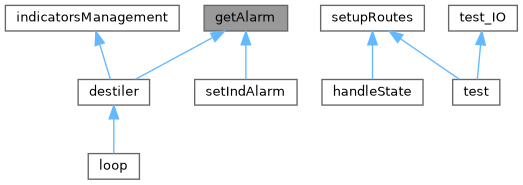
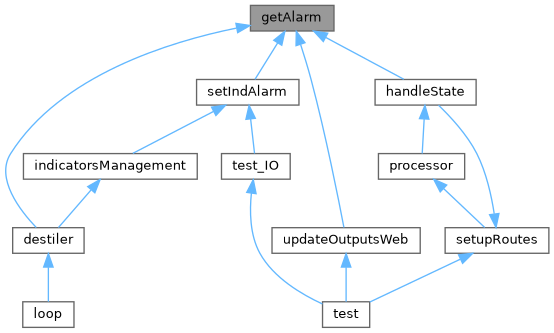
edge "handleState" -> "getAlarm": added
edge "indicatorsManagement" -> "setIndAlarm": added
edge "test_IO" -> "setIndAlarm": added
node "processor": added
node "updateOutputsWeb": added
